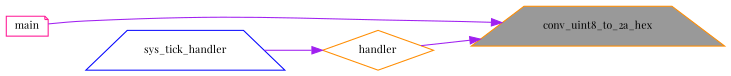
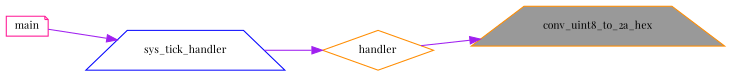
edge "main" -> "conv_uint8_to_2a_hex": now "main" -> "sys_tick_handler"
